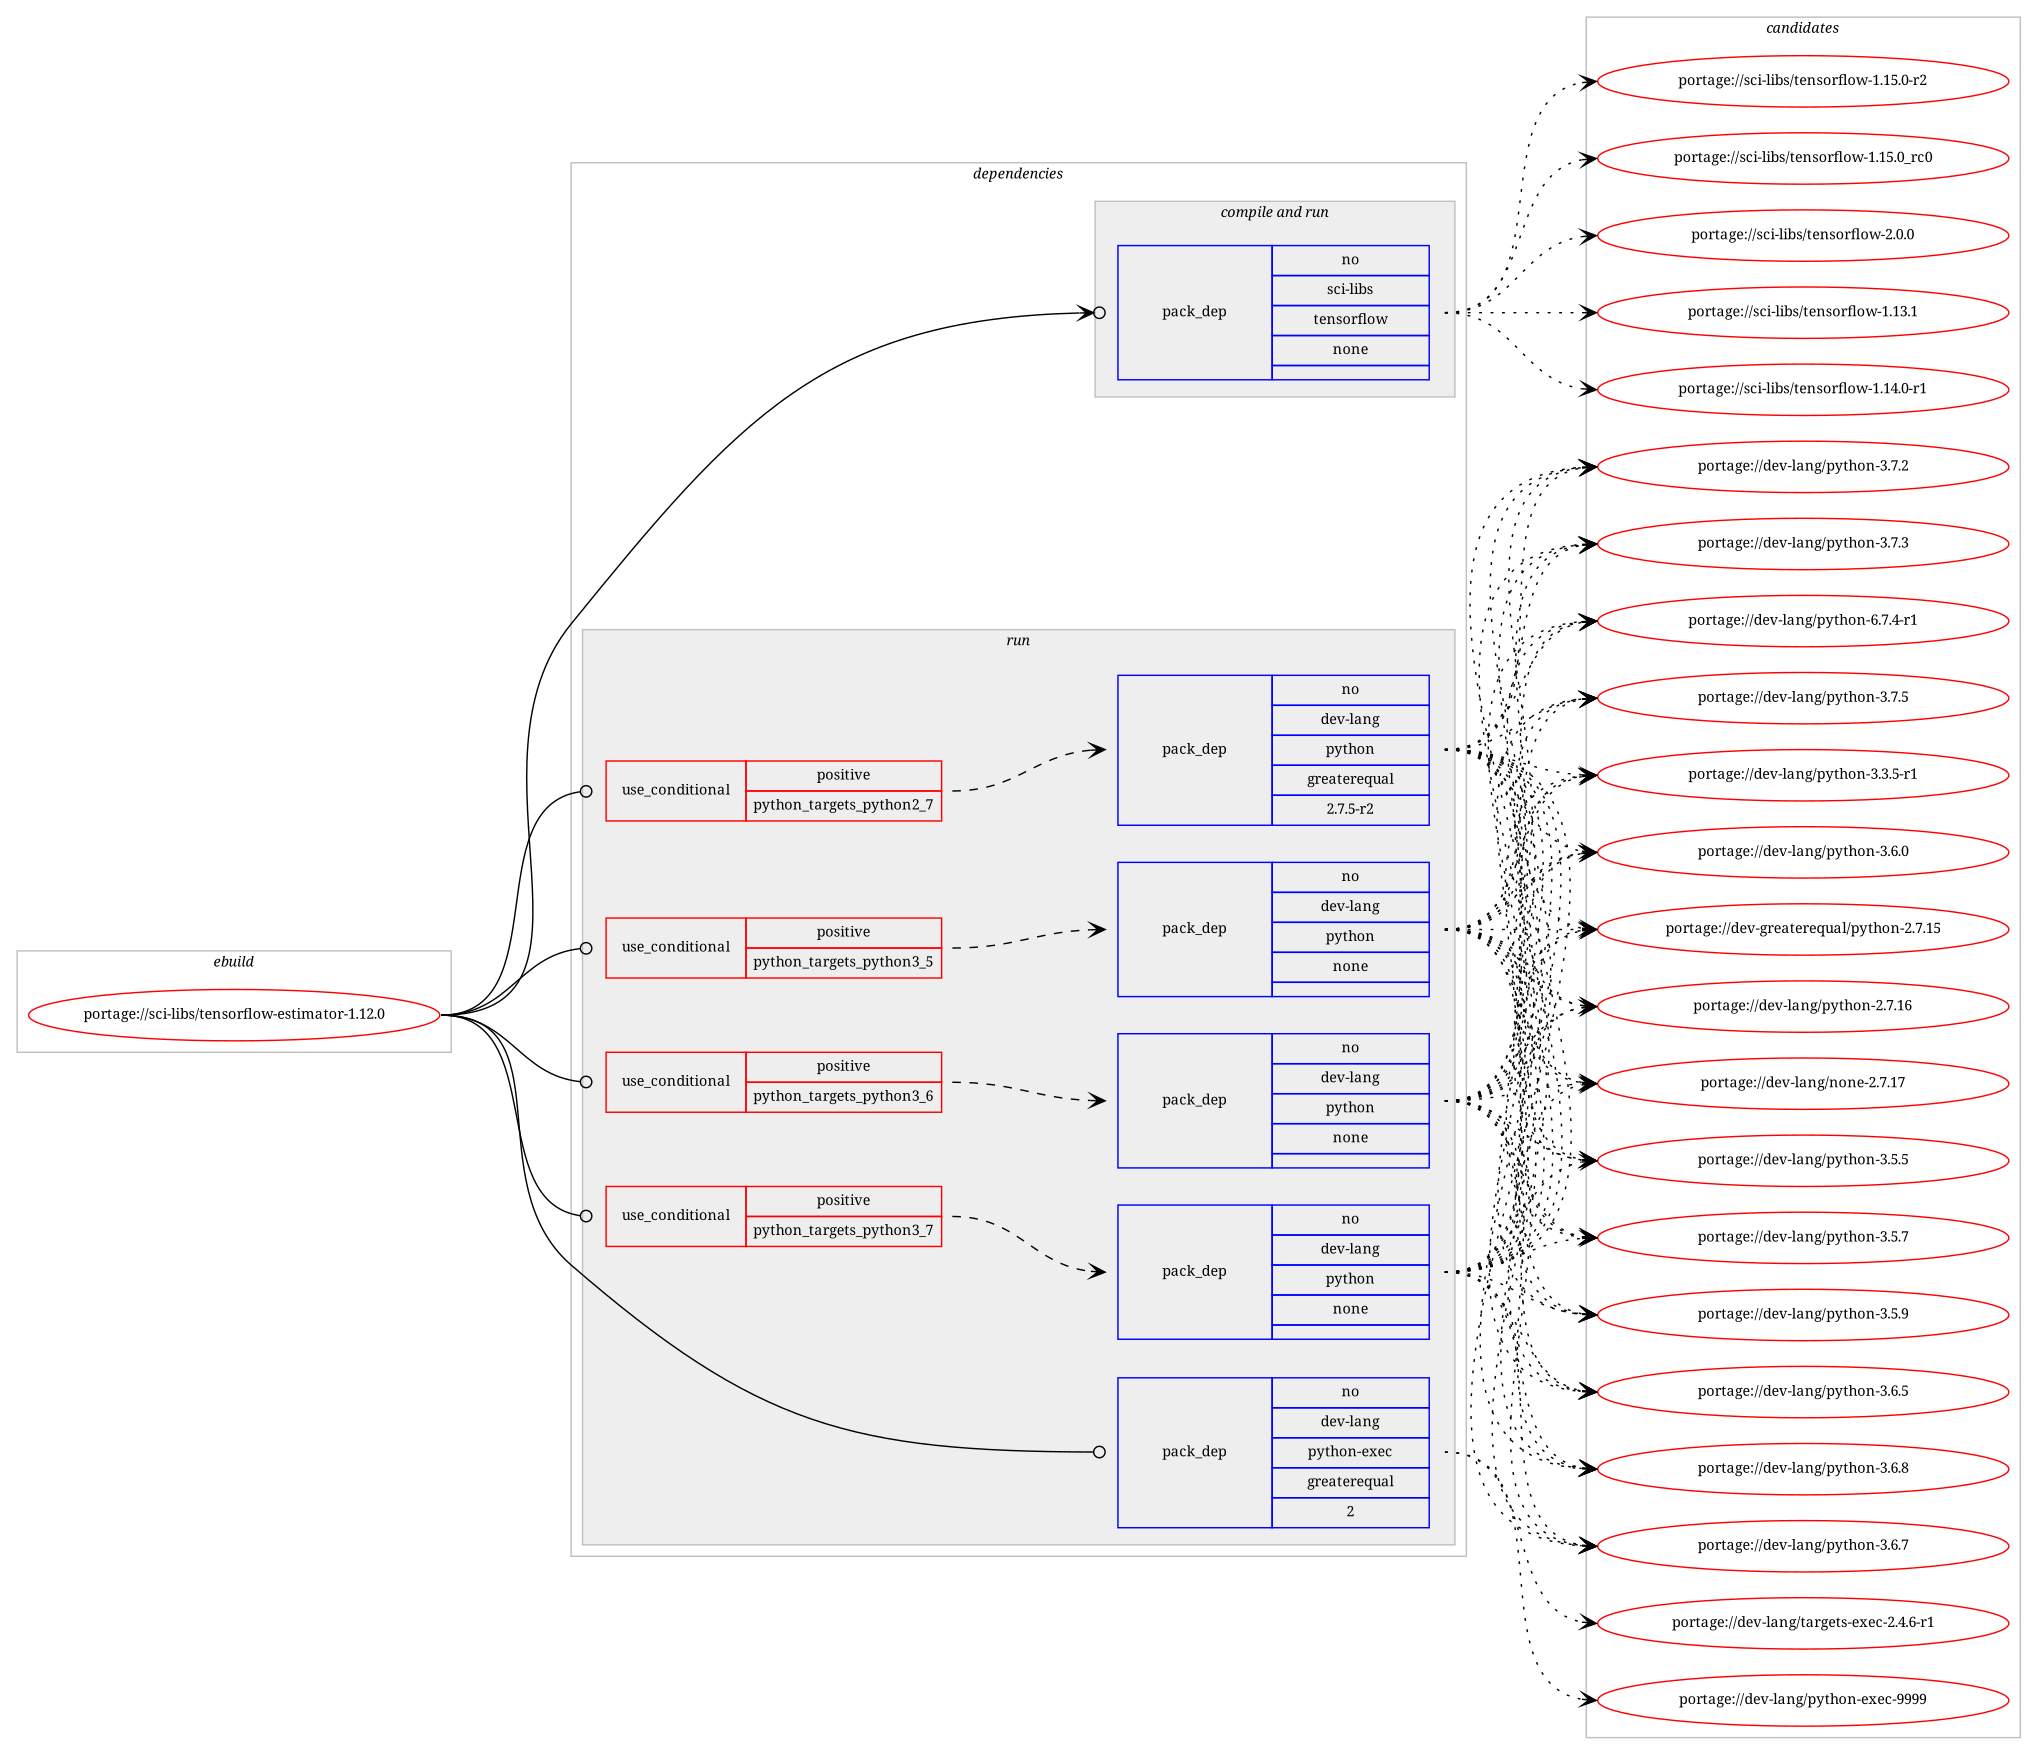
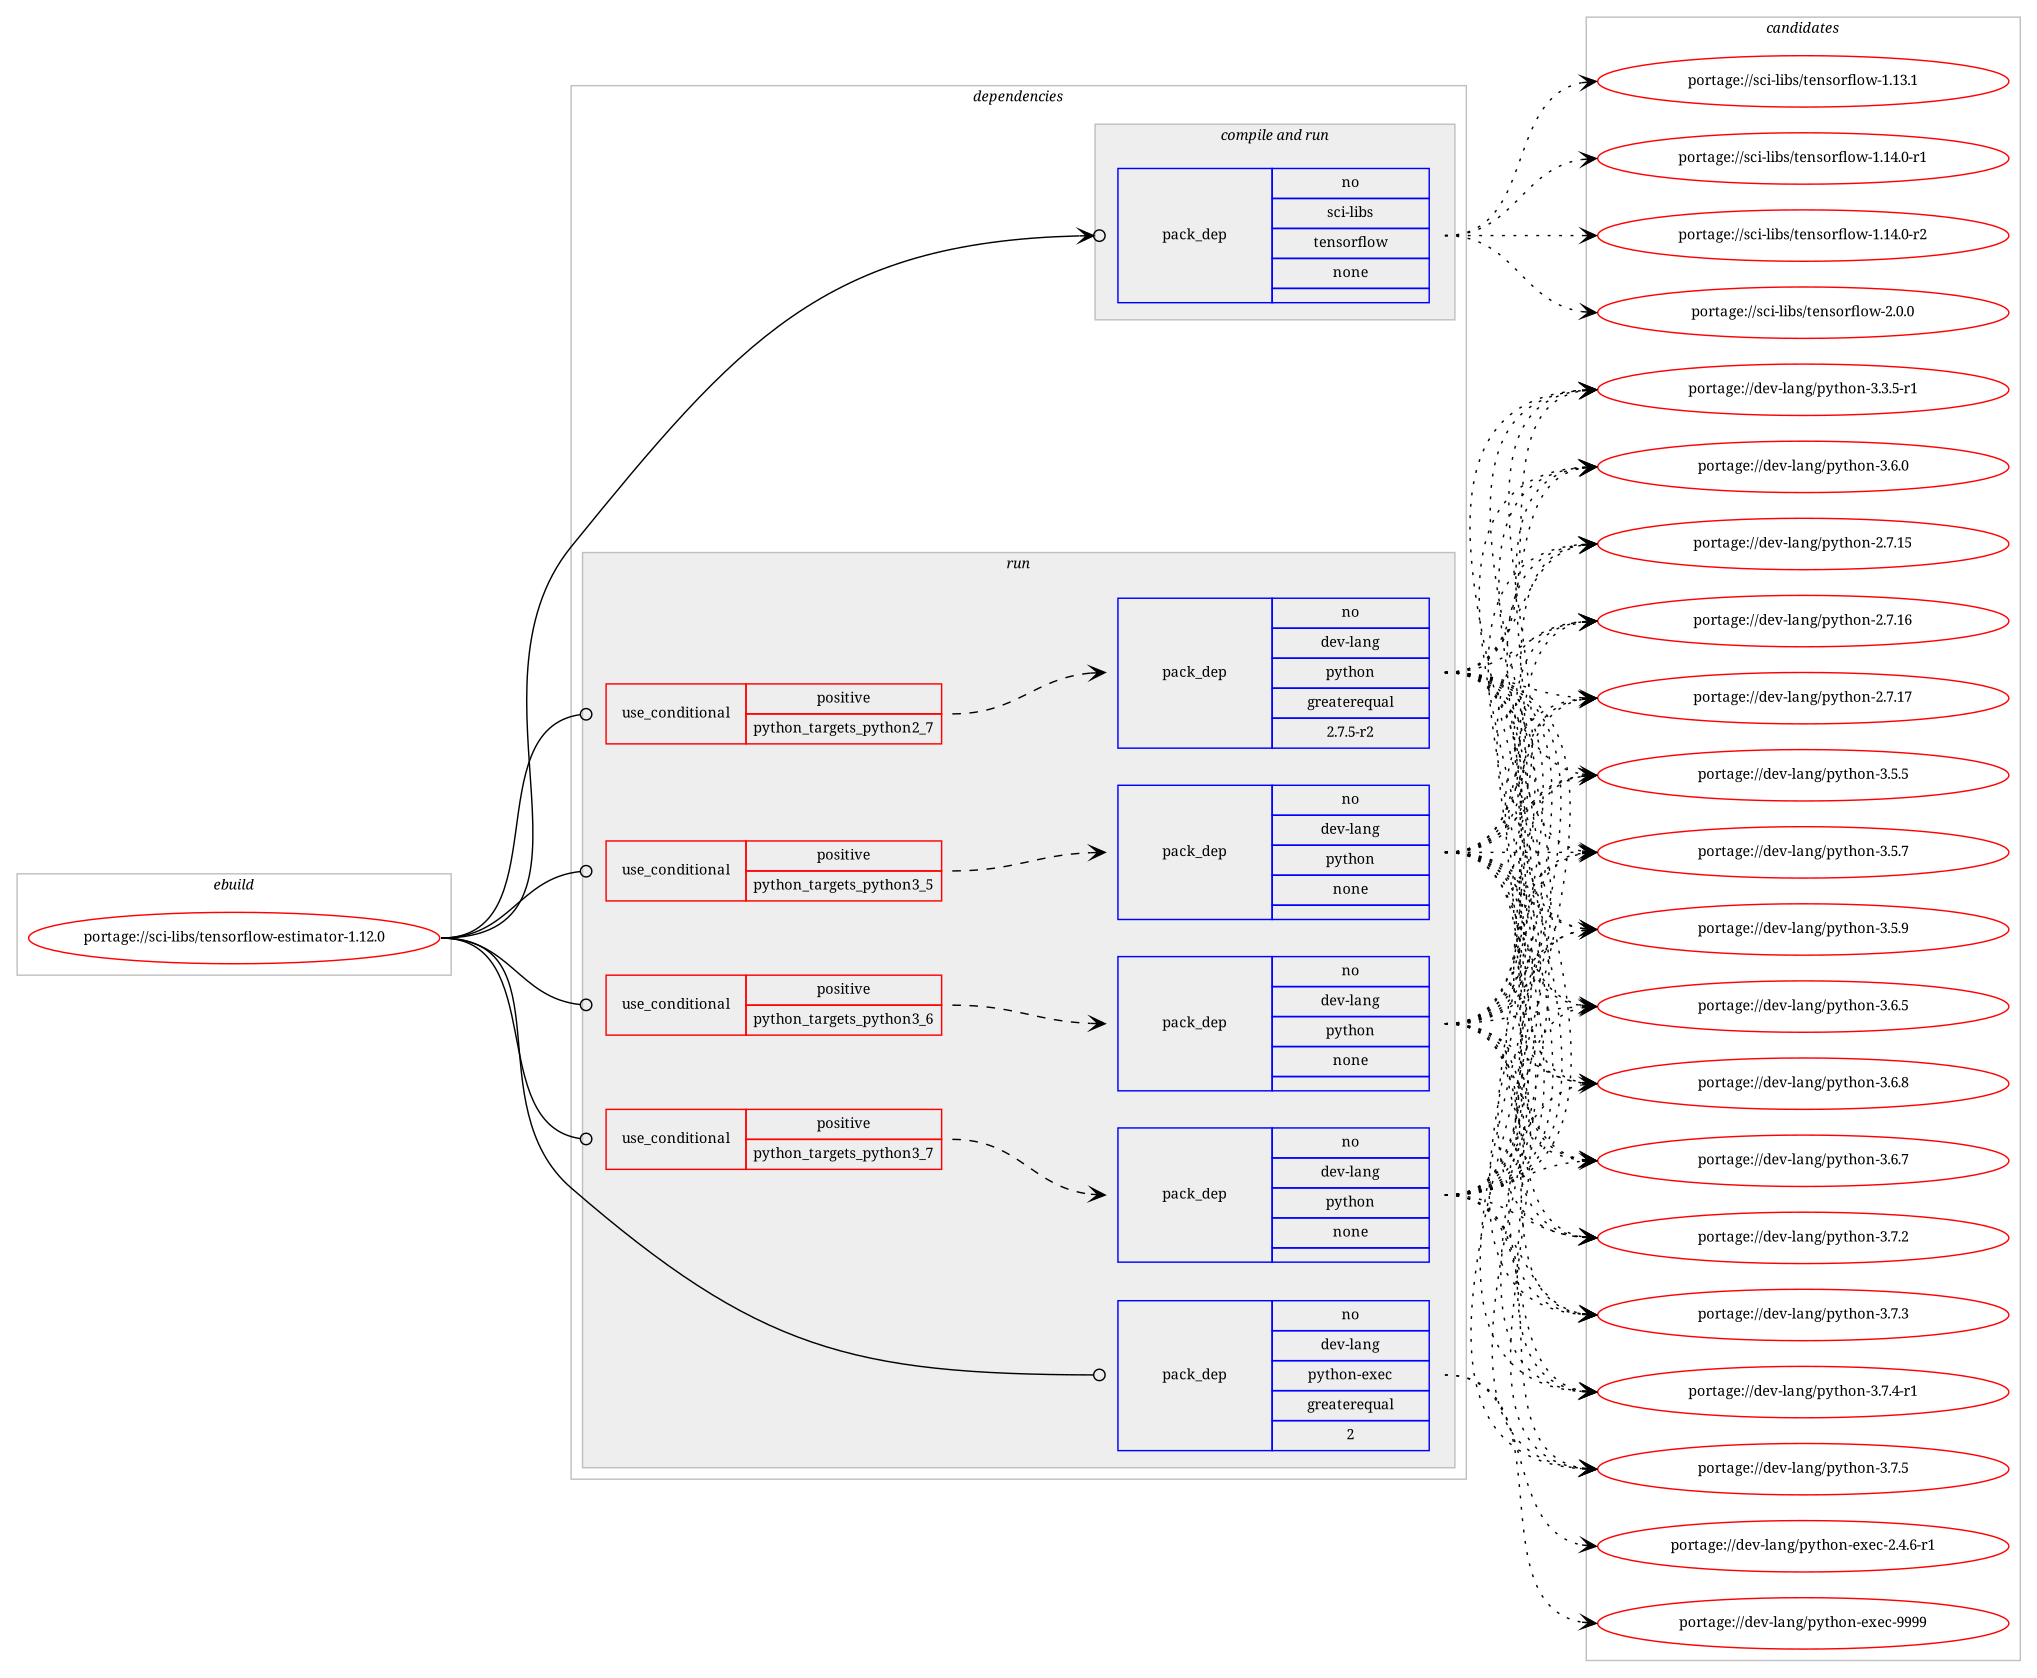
node "portage://sci-libs/tensorflow-1.15.0-r2": label "portage://sci-libs/tensorflow-1.15.0-r2" -> "portage://sci-libs/tensorflow-1.14.0-r2"
node "portage://sci-libs/tensorflow-1.15.0_rc0": removed
node "portage://dev-lang/python-6.7.4-r1": label "portage://dev-lang/python-6.7.4-r1" -> "portage://dev-lang/python-3.7.4-r1"
node "portage://dev-greaterequal/python-2.7.15": label "portage://dev-greaterequal/python-2.7.15" -> "portage://dev-lang/python-2.7.15"
node "portage://dev-lang/none-2.7.17": label "portage://dev-lang/none-2.7.17" -> "portage://dev-lang/python-2.7.17"
node "portage://dev-lang/targets-exec-2.4.6-r1": label "portage://dev-lang/targets-exec-2.4.6-r1" -> "portage://dev-lang/python-exec-2.4.6-r1"
